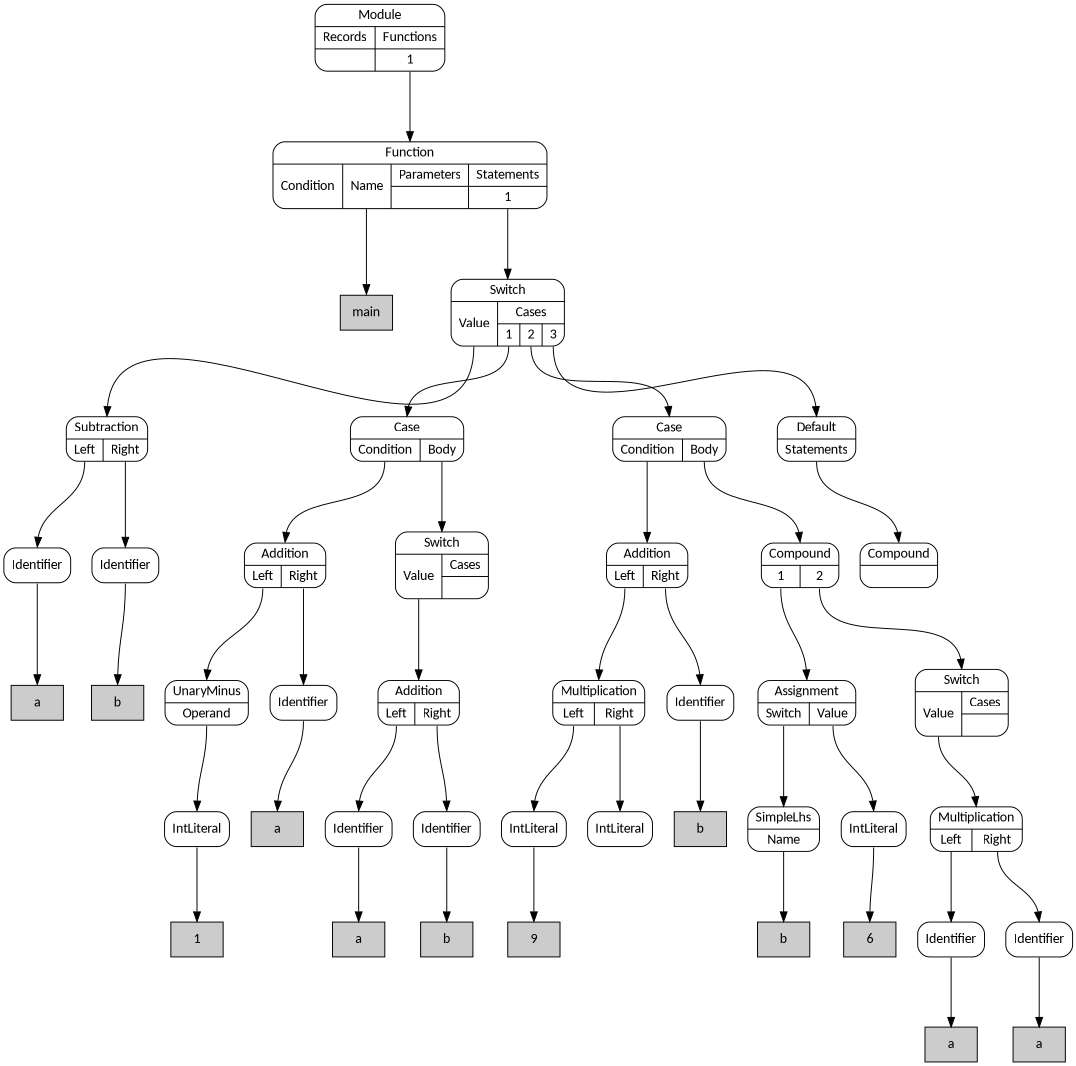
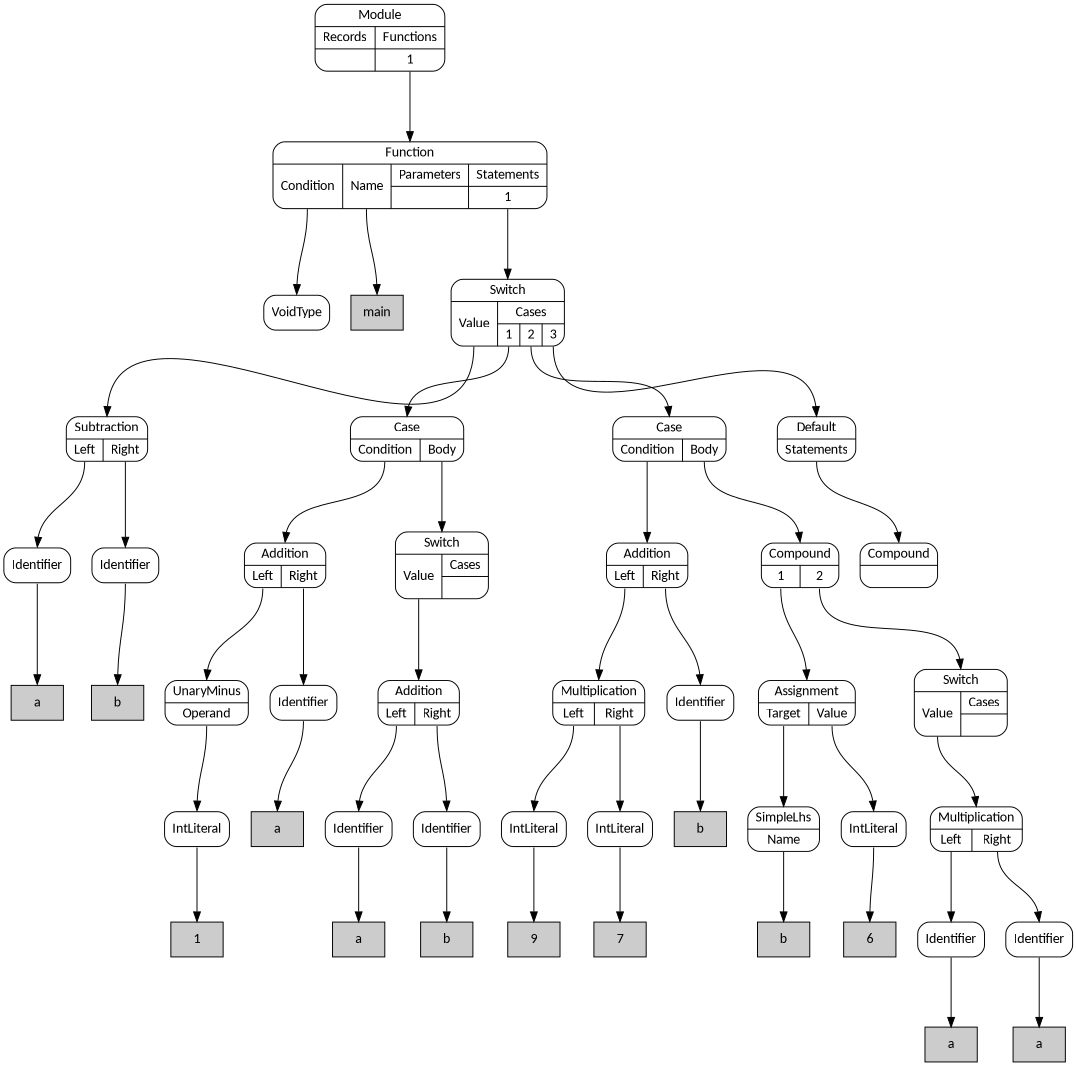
node "VoidType": added
node "Assignment": text "Switch" -> "Target"
node "7": added
